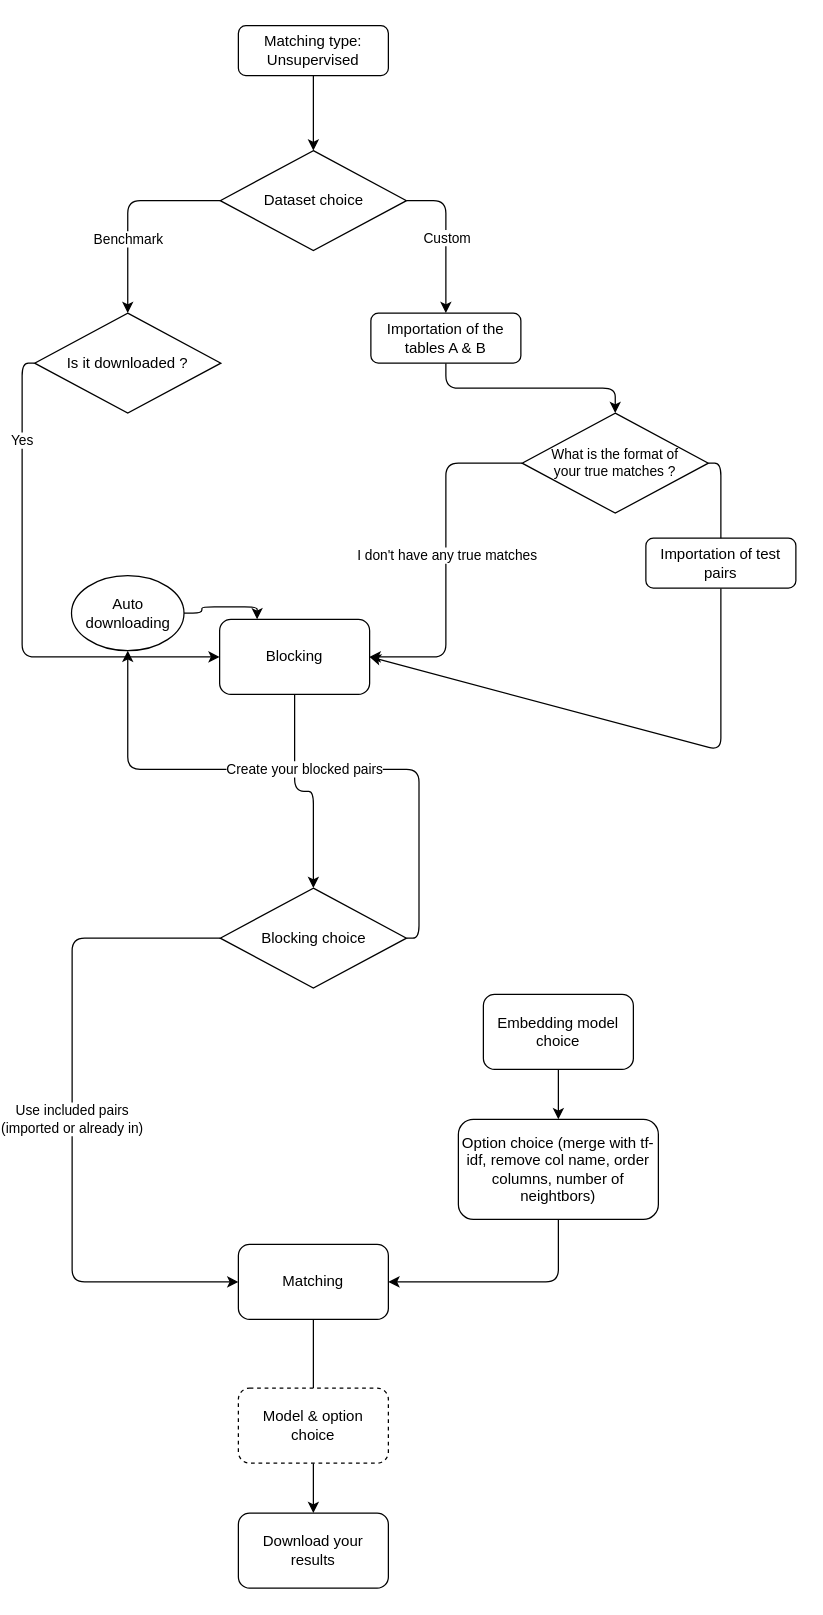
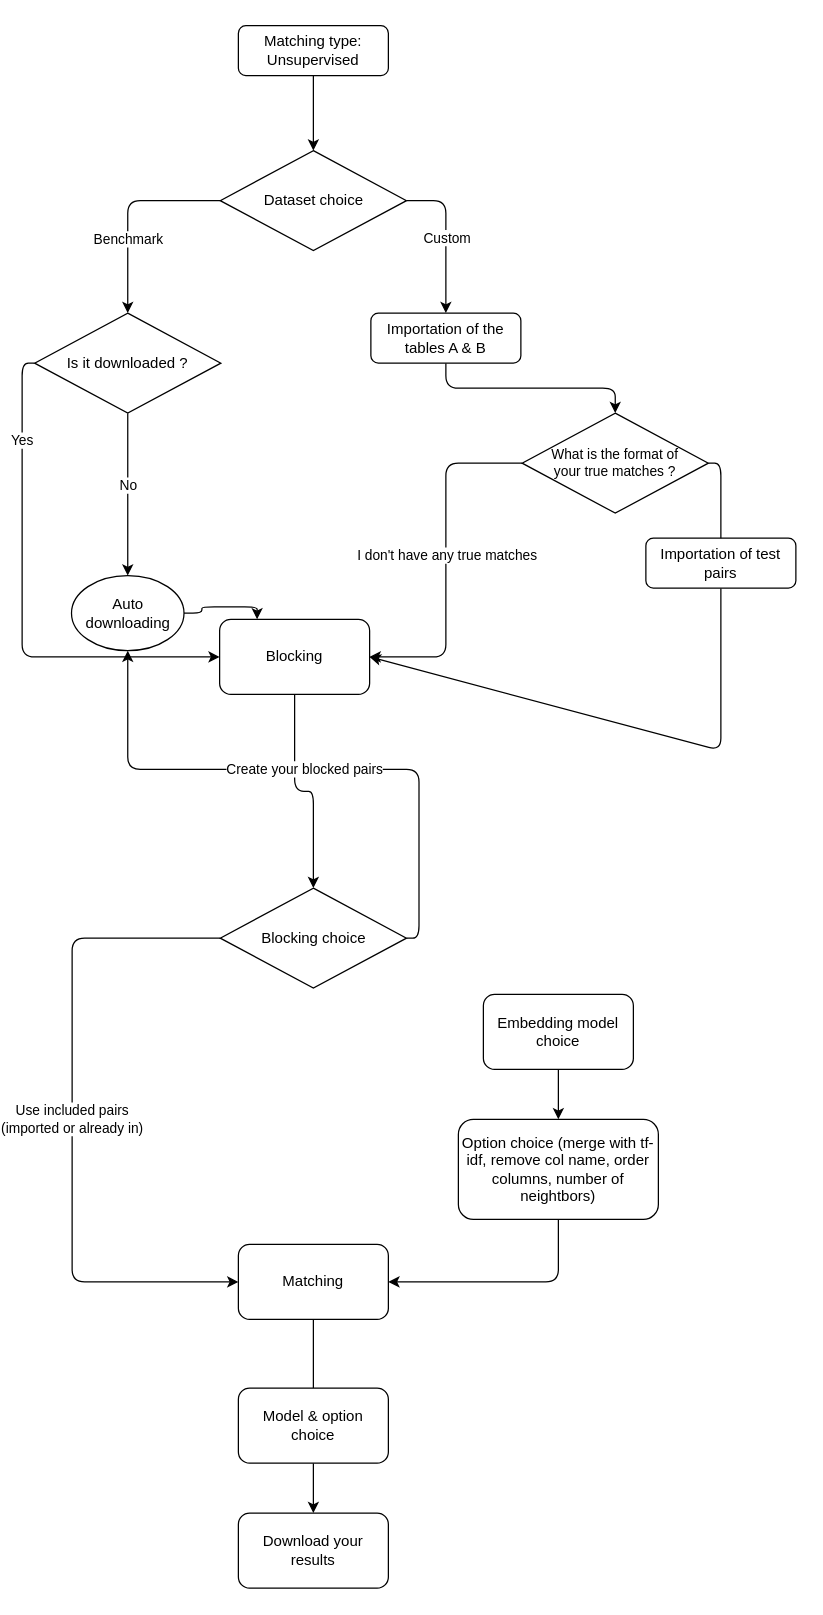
edge "Is it downloaded ?" -> "Auto downloading": added, label "No"
node "Model & option choice": style dashed -> solid
